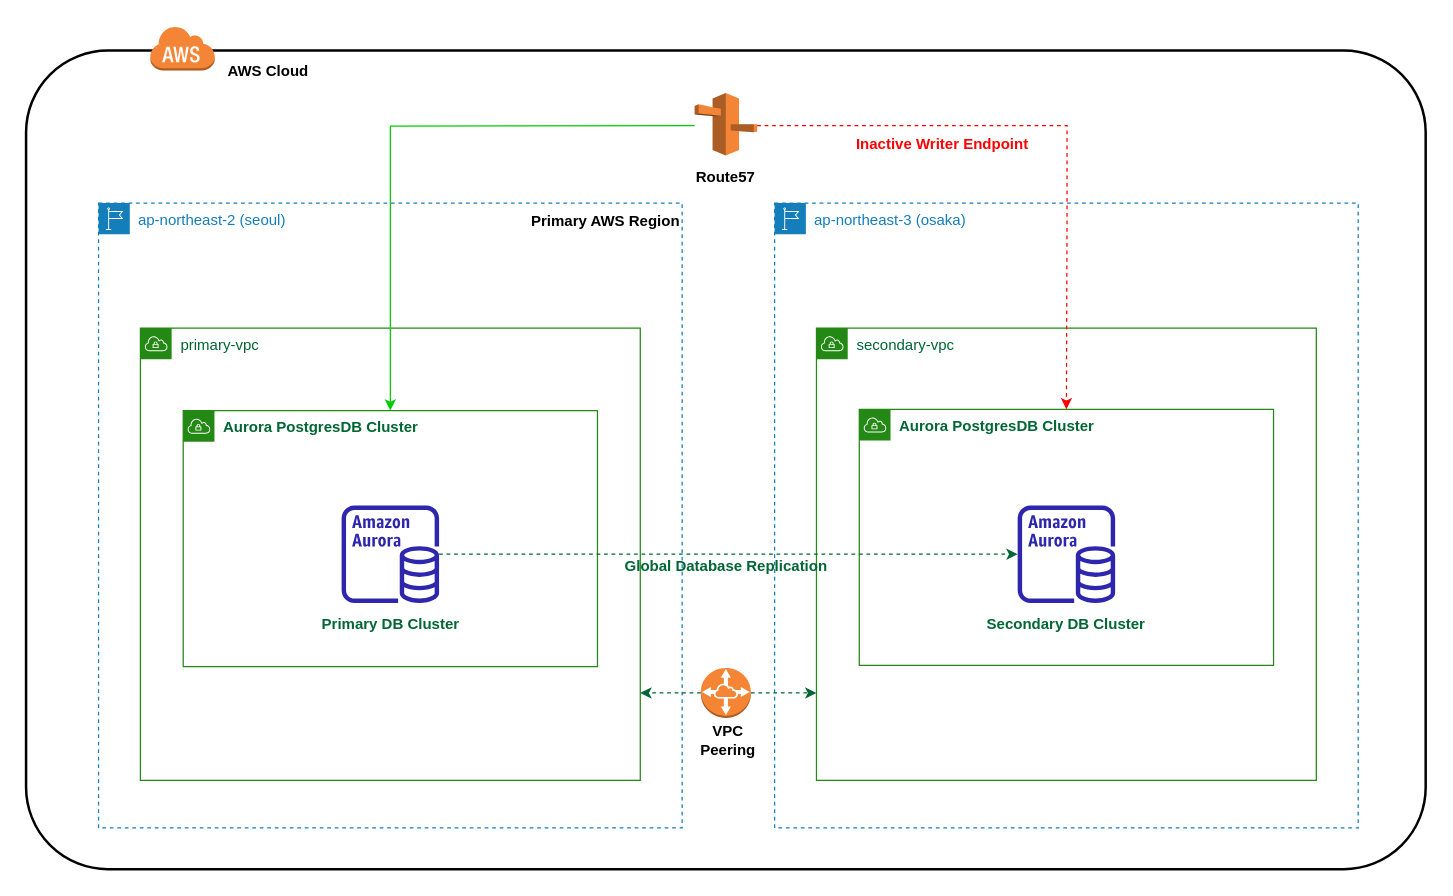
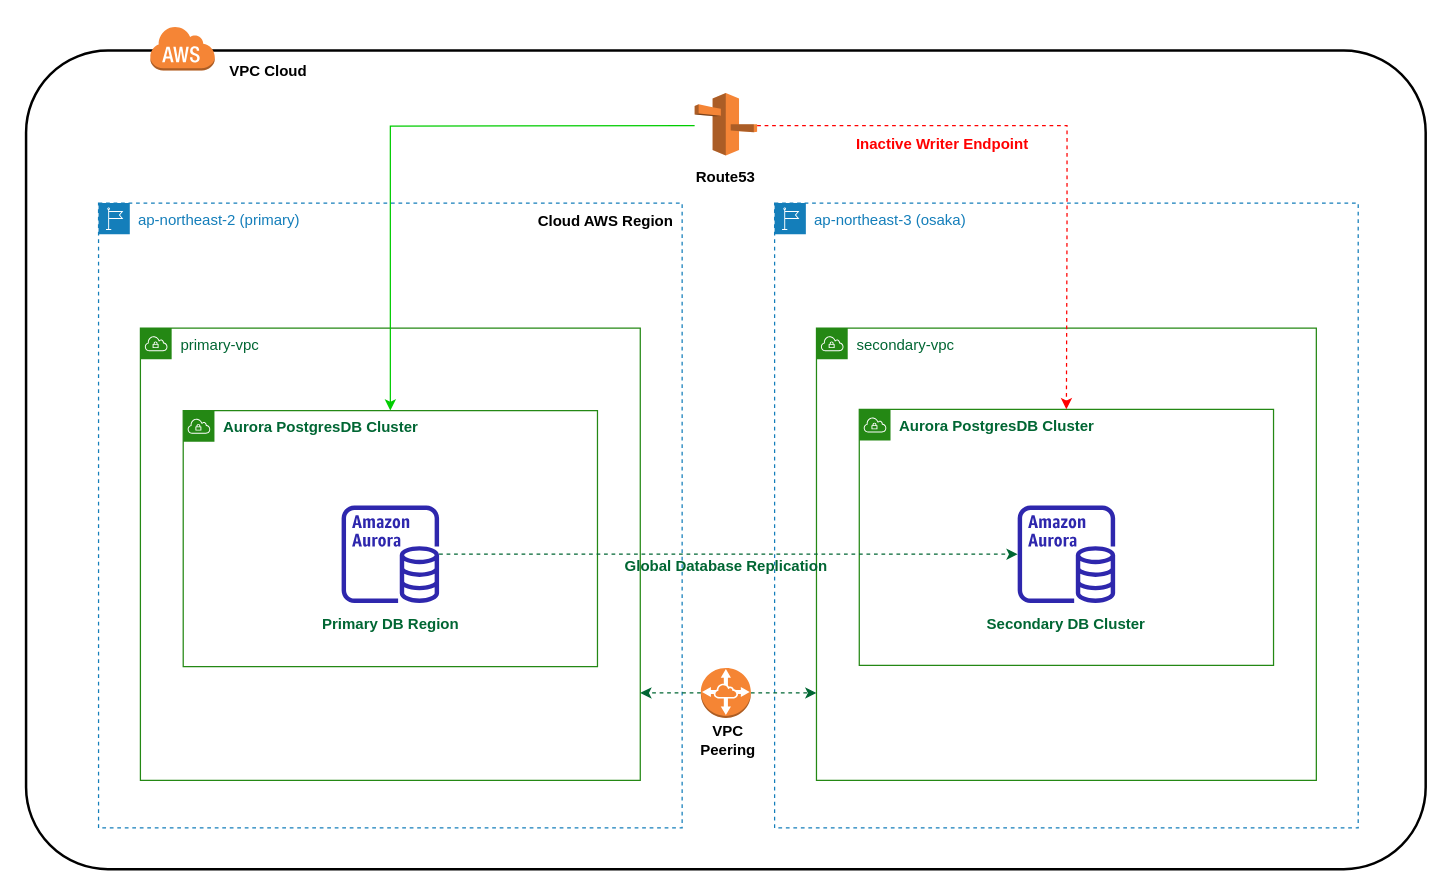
node "AWS Cloud": label "AWS Cloud" -> "VPC Cloud"
node "Route57": label "Route57" -> "Route53"
node "ap-northeast-2 (seoul)": label "ap-northeast-2 (seoul)" -> "ap-northeast-2 (primary)"
node "Primary AWS Region": label "Primary AWS Region" -> "Cloud AWS Region"
node "Primary DB Cluster": label "Primary DB Cluster" -> "Primary DB Region"
